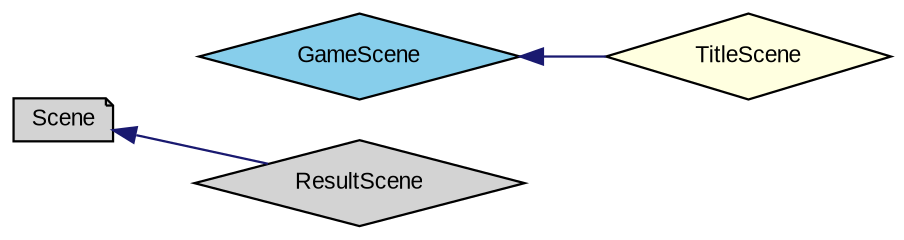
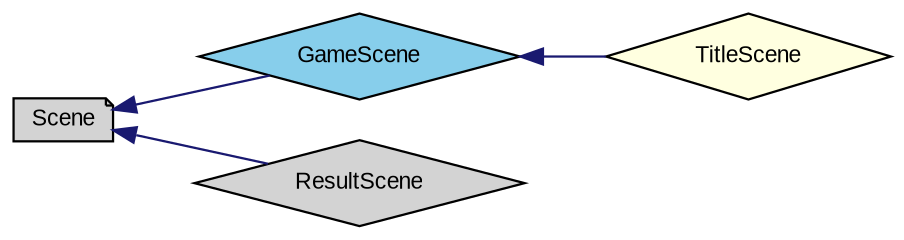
edge "GameScene" -> "Scene": added
